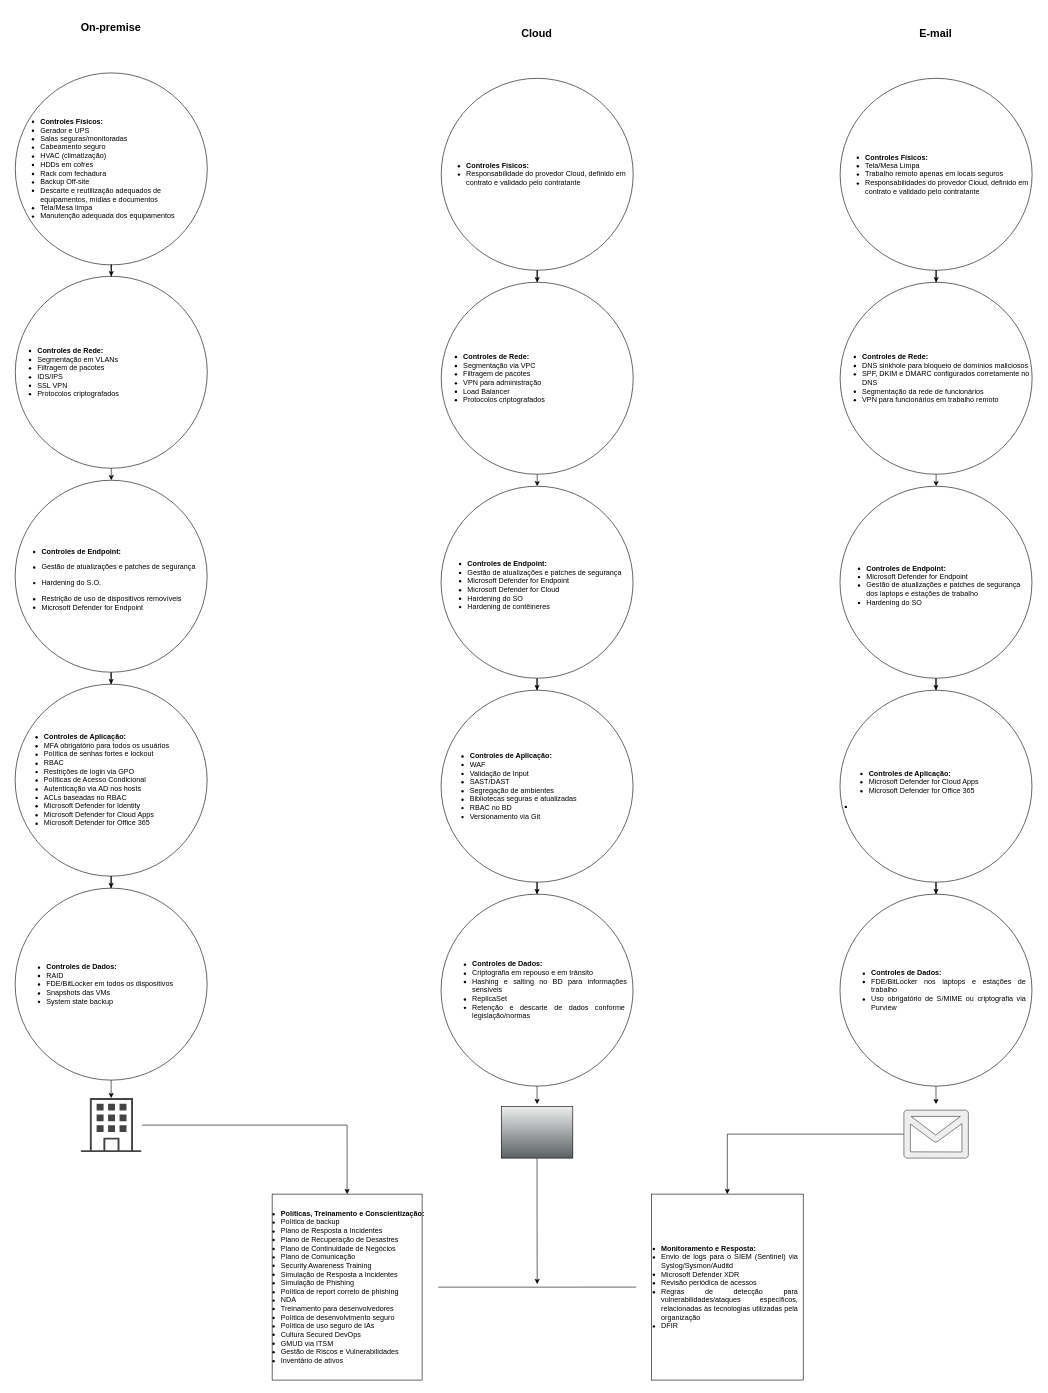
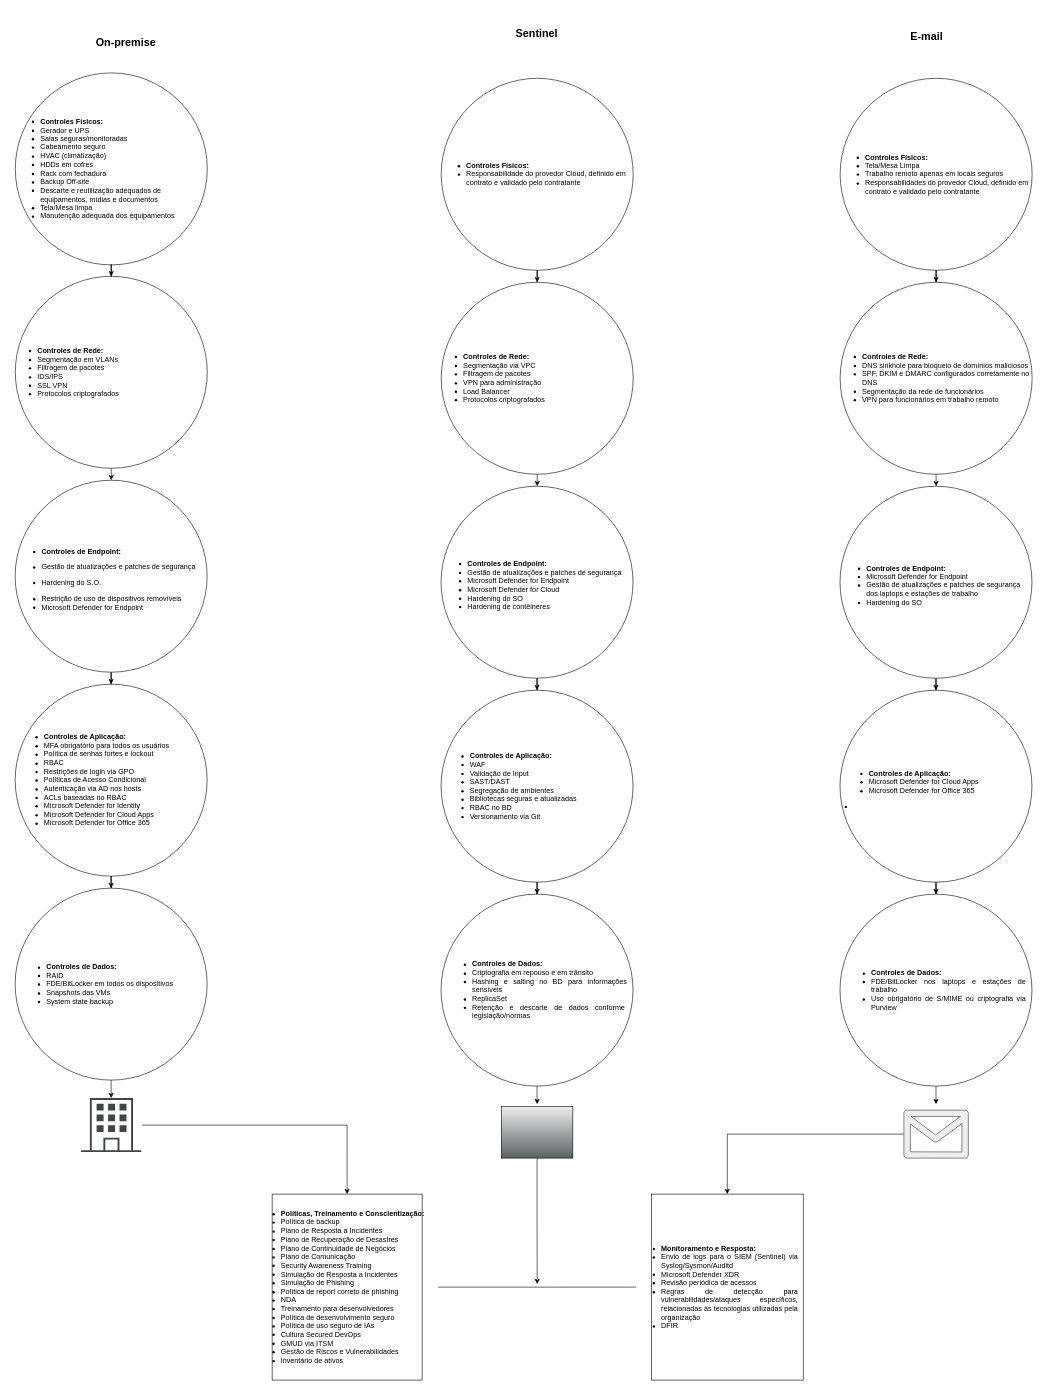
node "On-premise": moved (111, 27) -> (126, 42)
node "Cloud": label "Cloud" -> "Sentinel"
node "E-mail": moved (936, 33) -> (927, 36)
